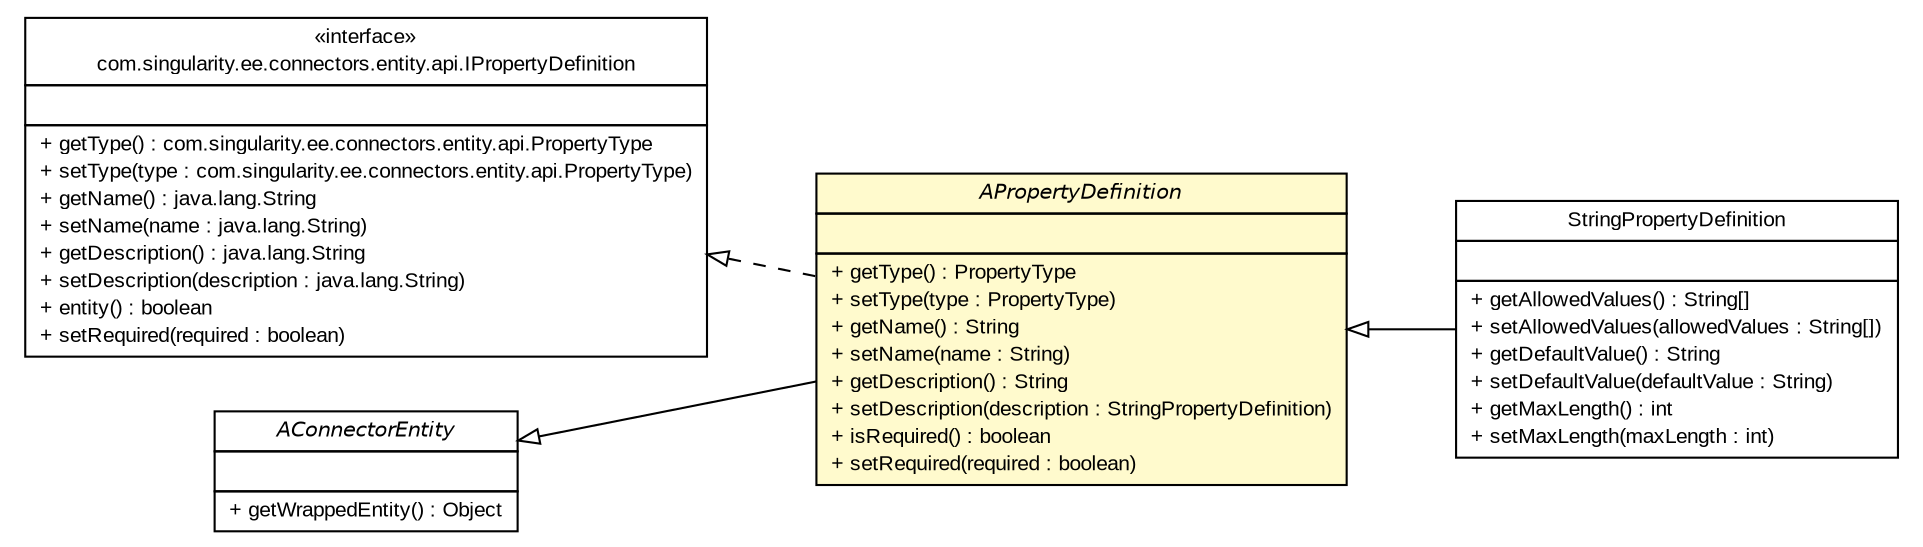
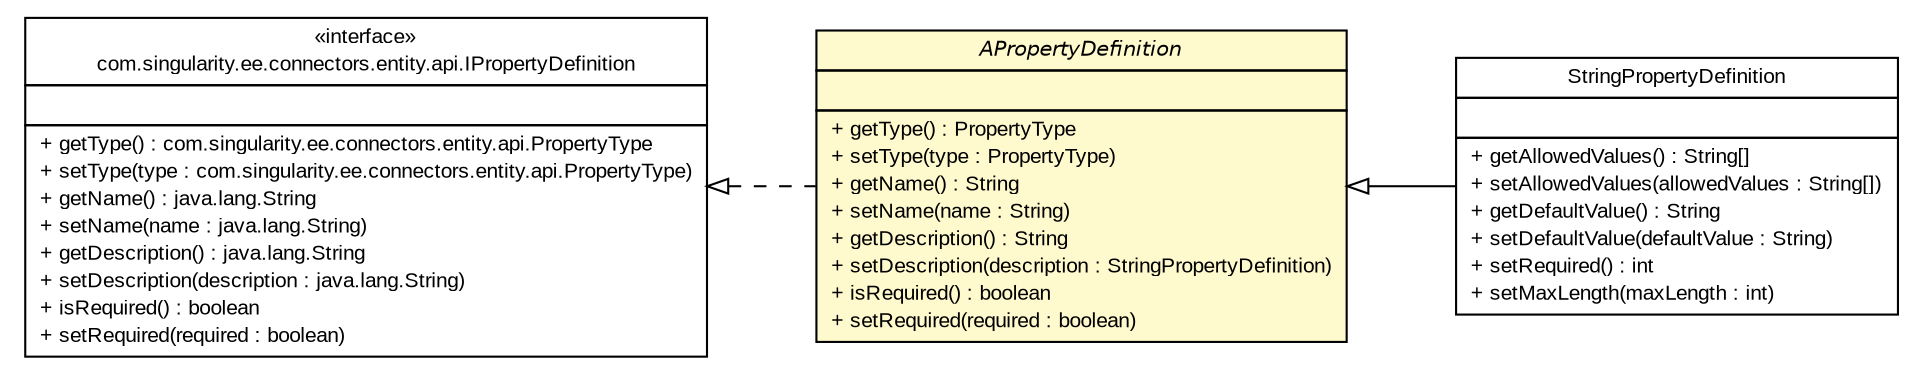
node "com.singularity.ee.connectors.entity.api.IPropertyDefinition": text "+ entity() : boolean" -> "+ isRequired() : boolean"
node "StringPropertyDefinition": text "+ getMaxLength() : int" -> "+ setRequired() : int"
node "AConnectorEntity": removed
